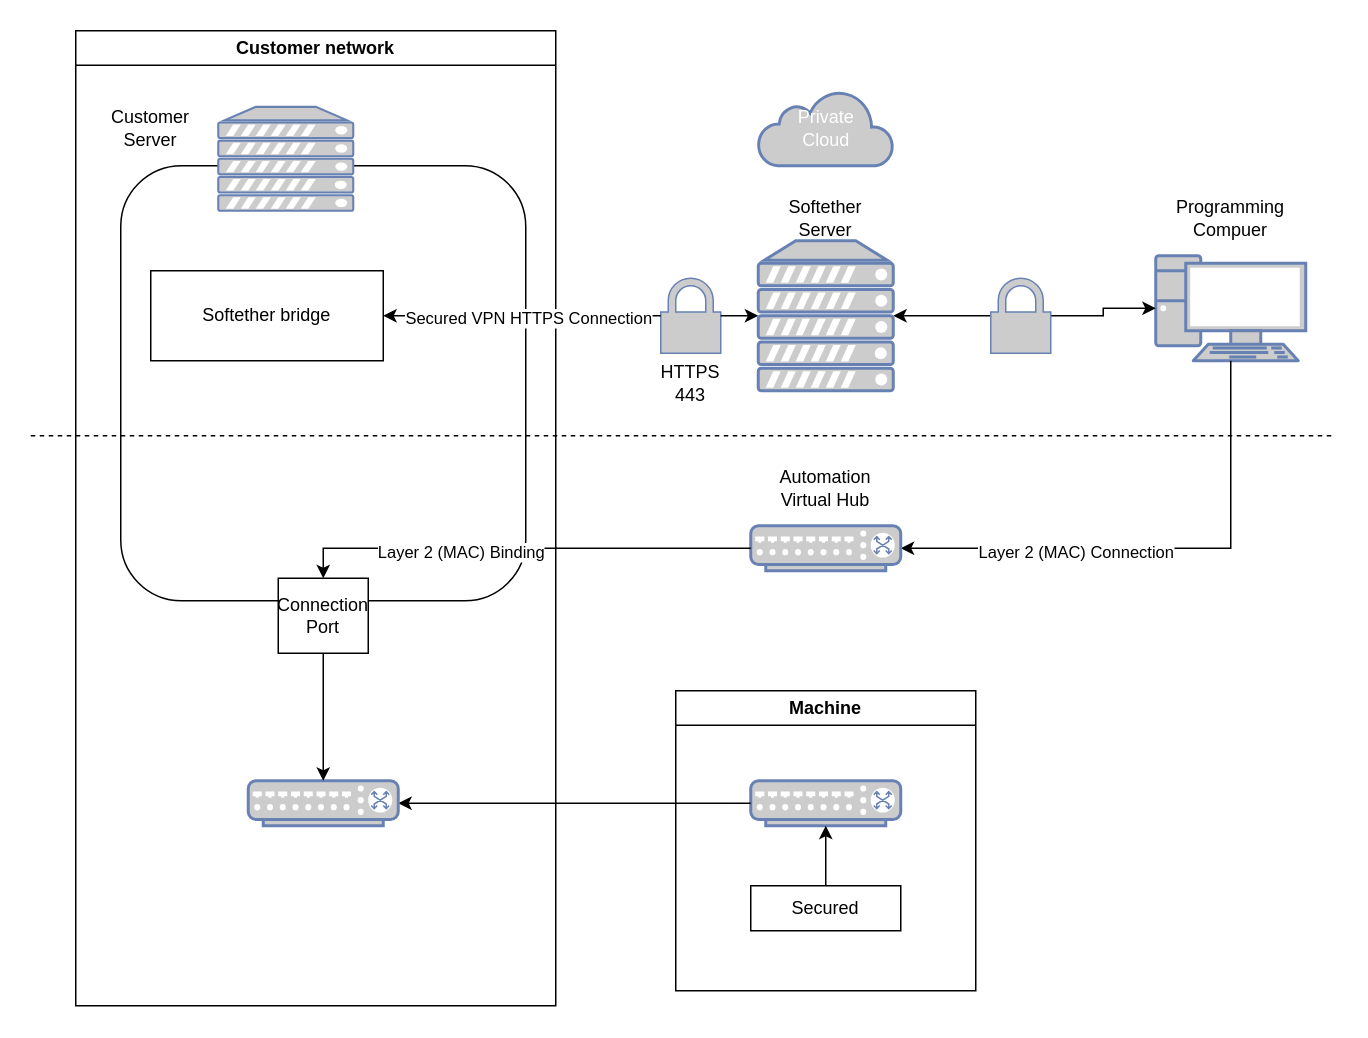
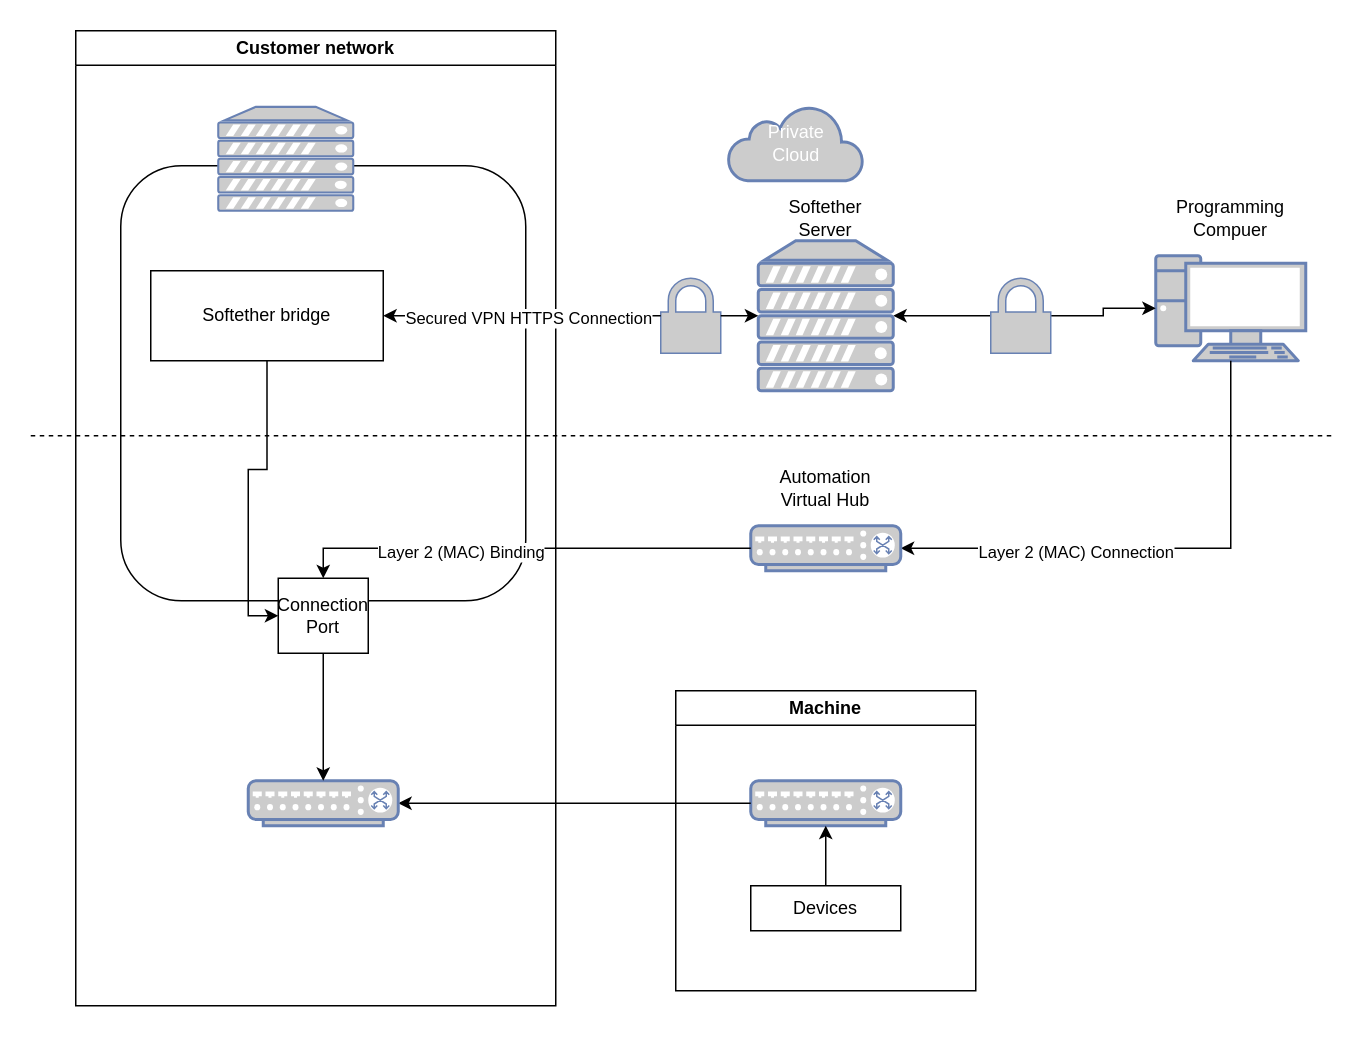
node "Customer Server": removed
node "Private Cloud": moved (826, 128) -> (796, 143)
node "HTTPS 443": removed
edge "Softether bridge" -> "Connection Port": added
node "Secured": label "Secured" -> "Devices"
